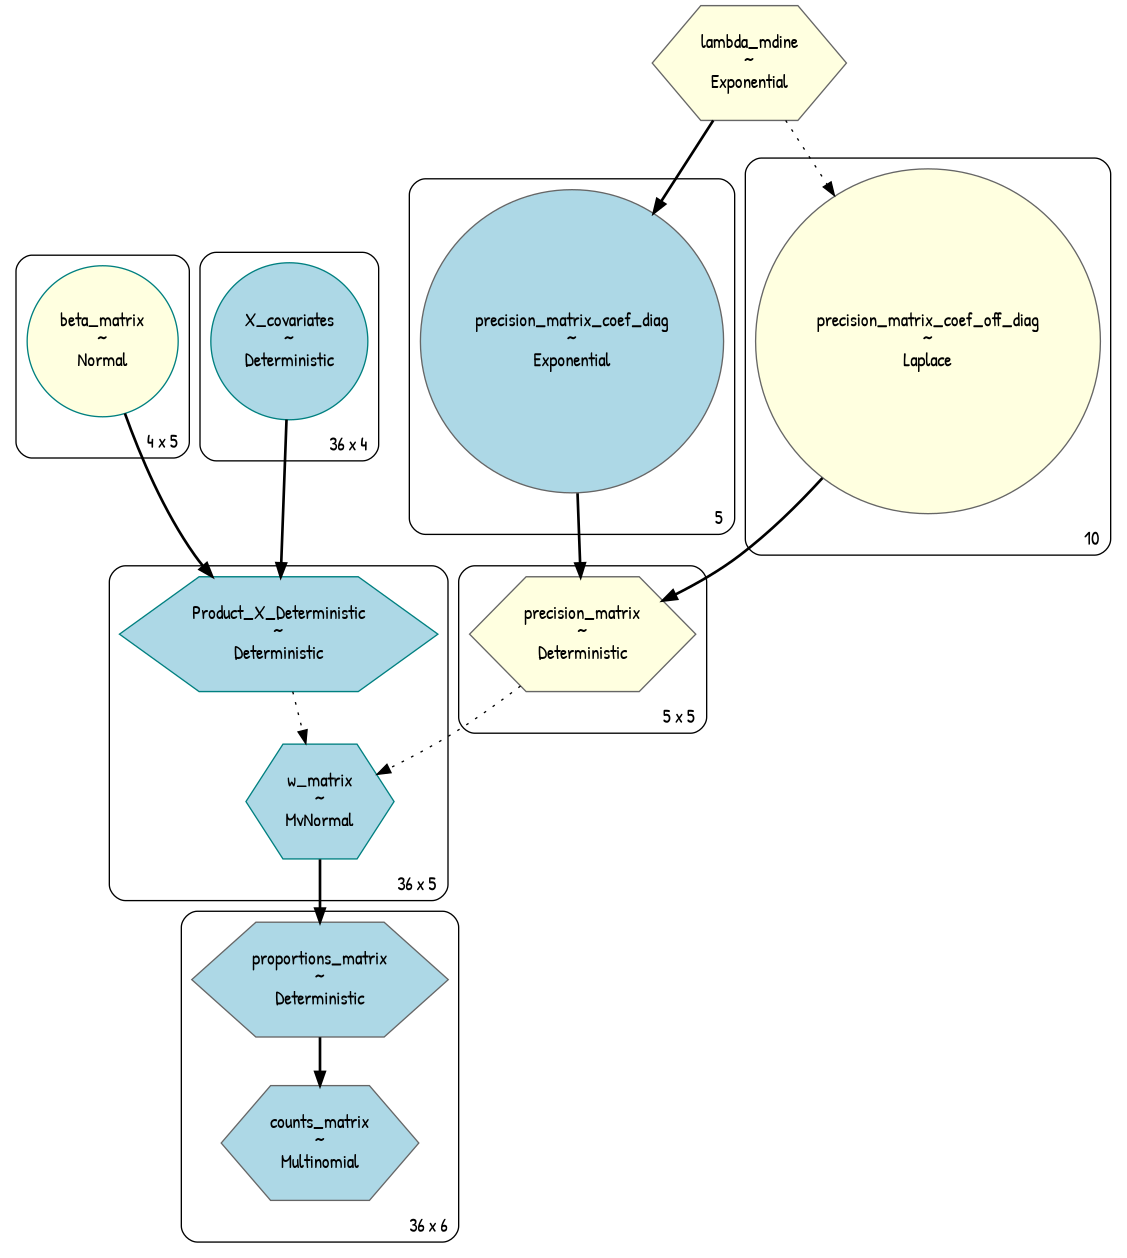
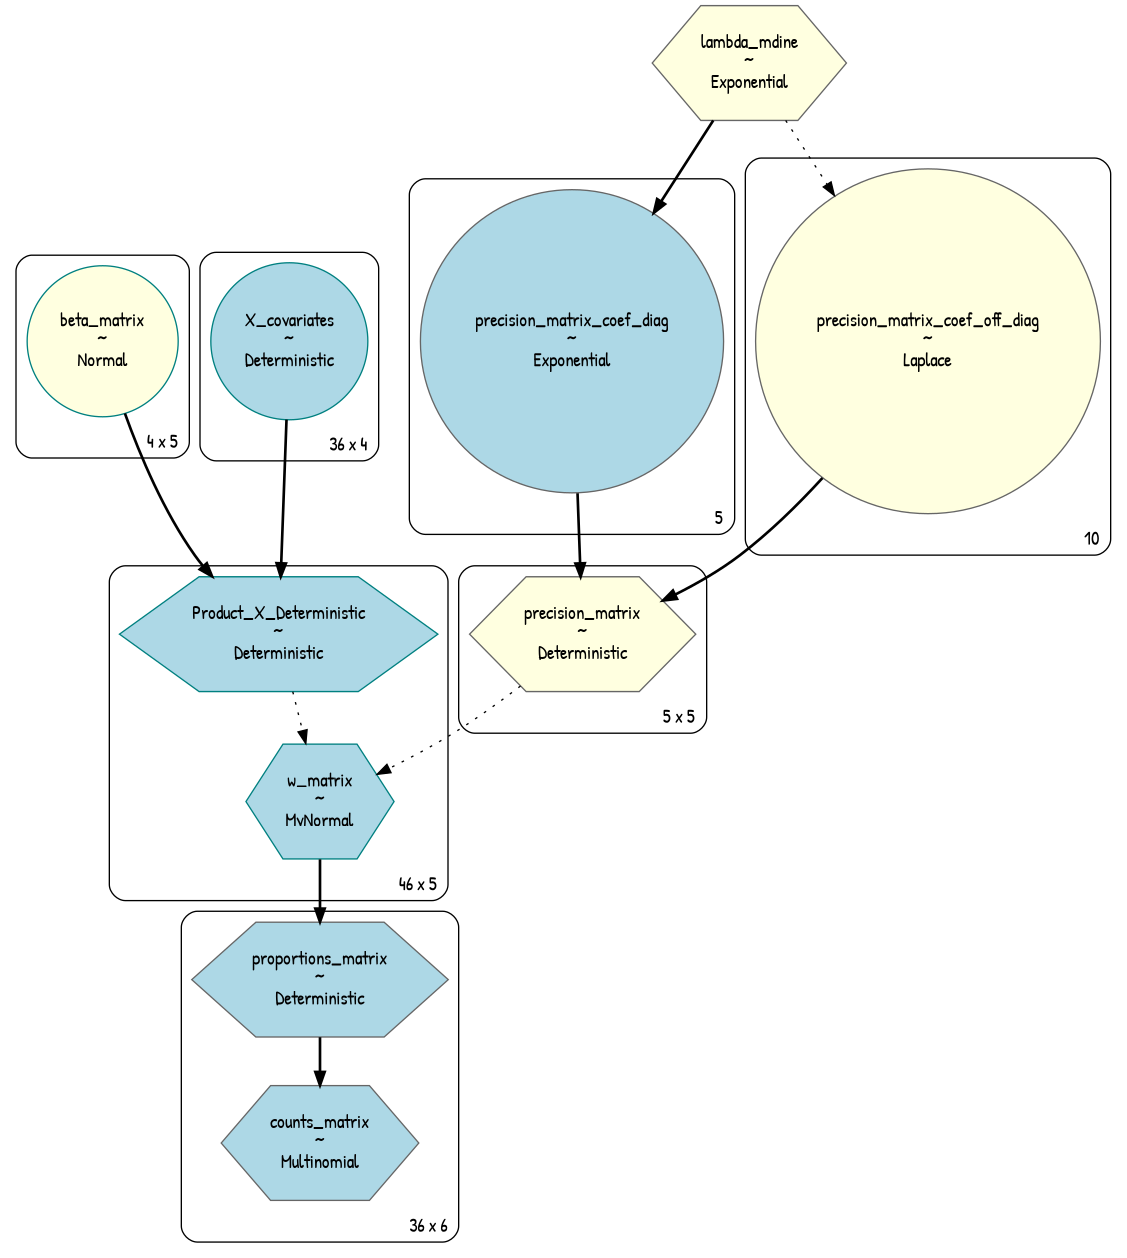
cluster "36 x 5": label "36 x 5" -> "46 x 5"
